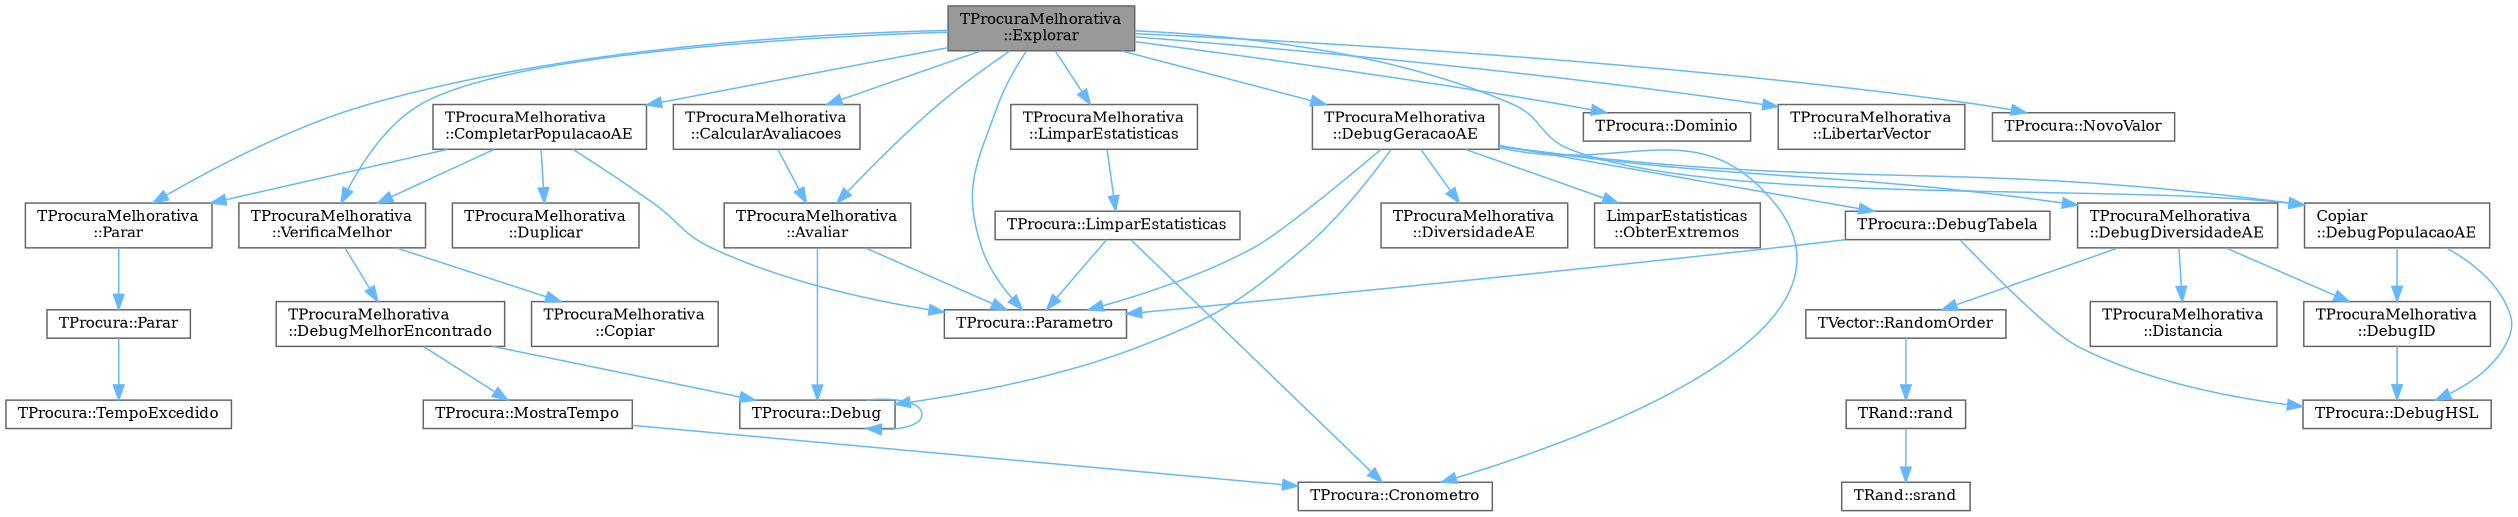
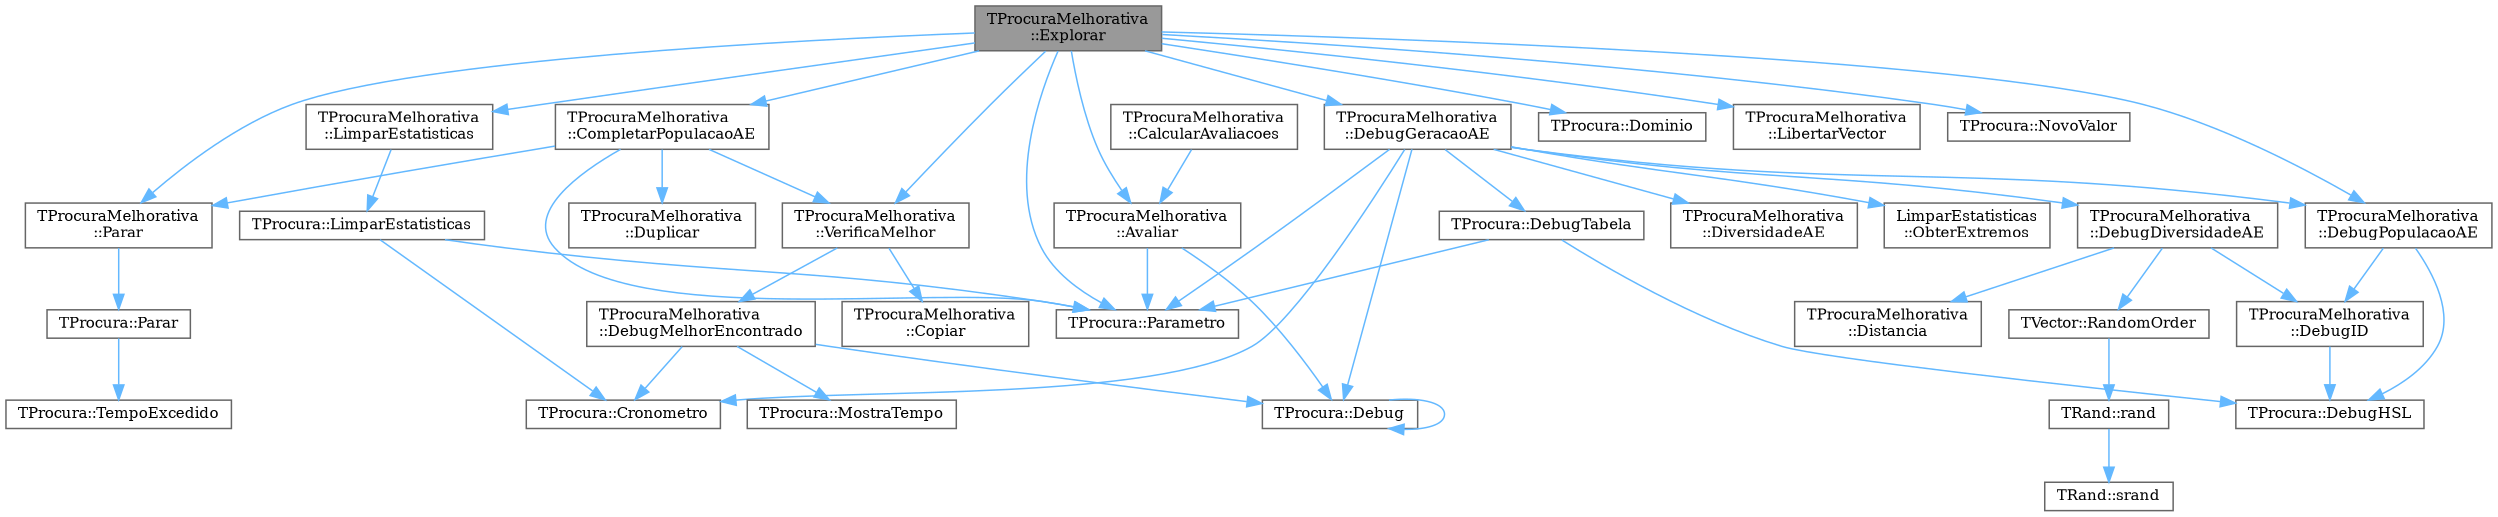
edge "TProcuraMelhorativa ::Explorar" -> "TProcuraMelhorativa ::CalcularAvaliacoes": removed
node "Copiar ::DebugPopulacaoAE": label "Copiar ::DebugPopulacaoAE" -> "TProcuraMelhorativa ::DebugPopulacaoAE"
edge "TProcura::MostraTempo" -> "TProcura::Cronometro": now "TProcuraMelhorativa ::DebugMelhorEncontrado" -> "TProcura::Cronometro"
